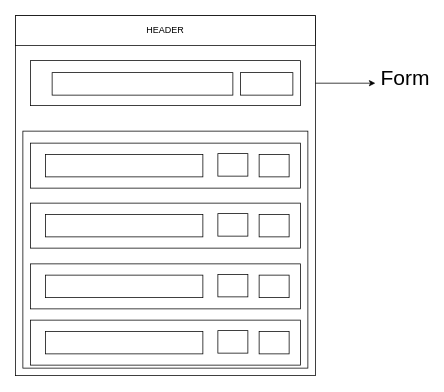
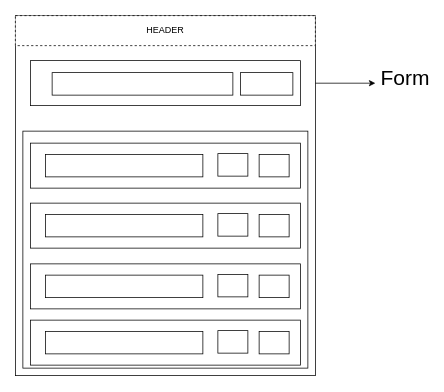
node "HEADER": style solid -> dashed
